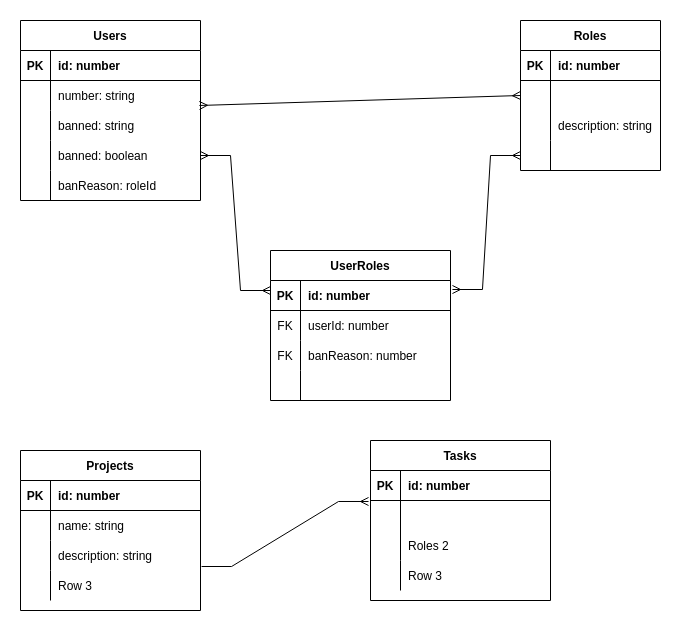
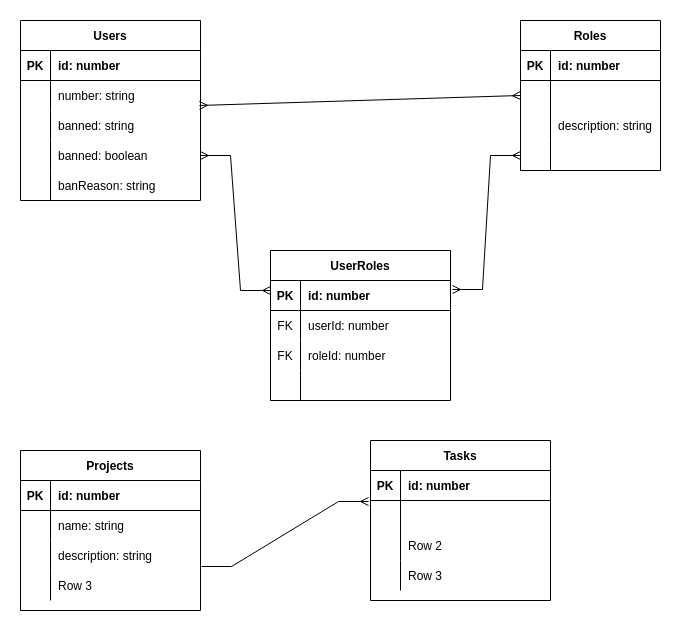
node "banReason: roleId": label "banReason: roleId" -> "banReason: string"
node "banReason: number": label "banReason: number" -> "roleId: number"
node "Roles 2": label "Roles 2" -> "Row 2"
